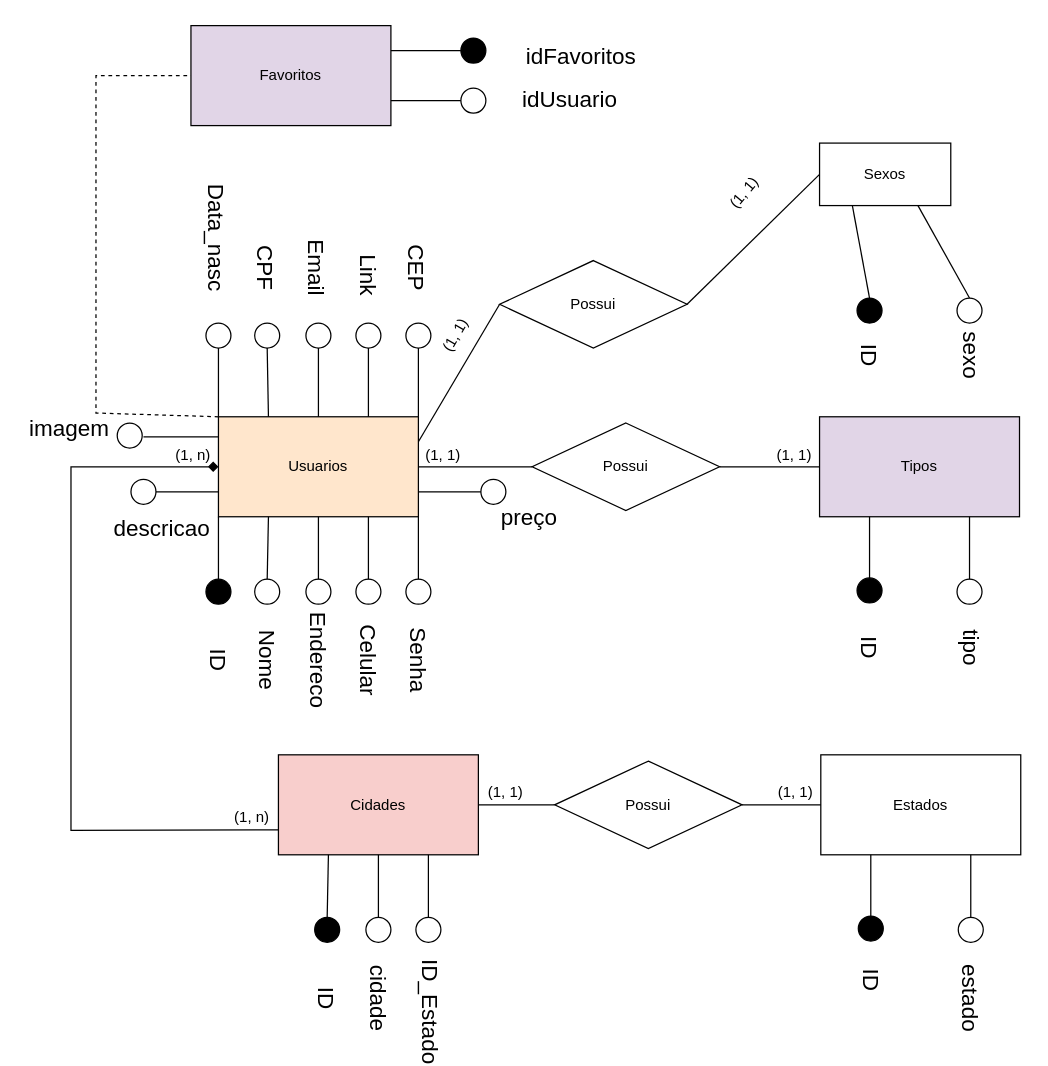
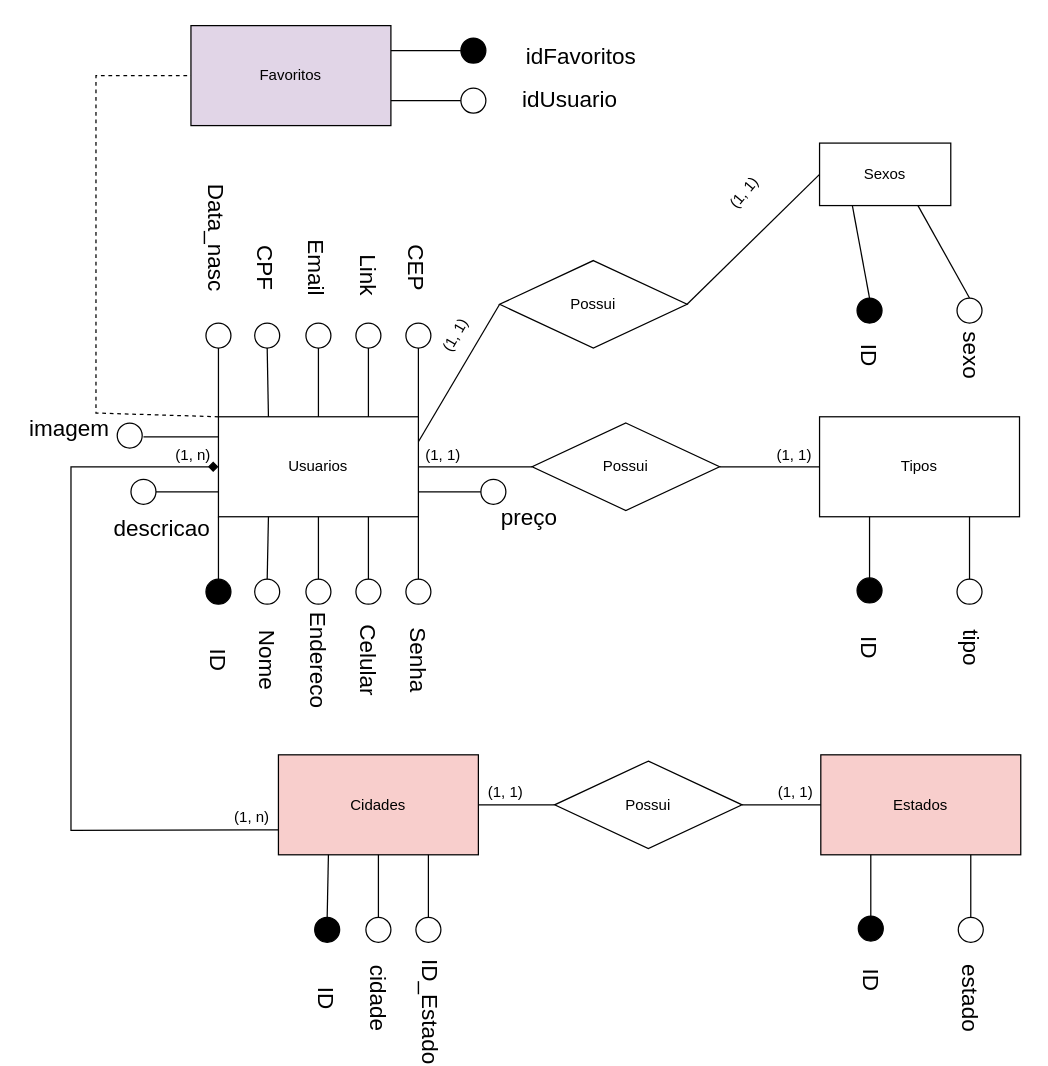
node "Usuarios": fillcolor #ffe6cc -> #ffffff
node "Tipos": fillcolor #e1d5e7 -> #ffffff
node "Estados": fillcolor #ffffff -> #f8cecc
